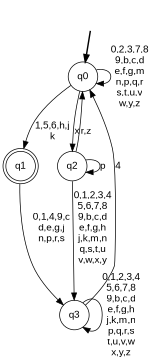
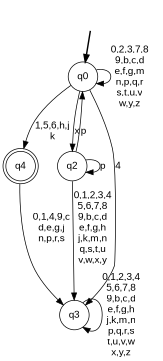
edge "q2" -> "q0": label "r,z" -> "p"
node "q1": label "q1" -> "q4"
edge "q3" -> "q0": reversed
